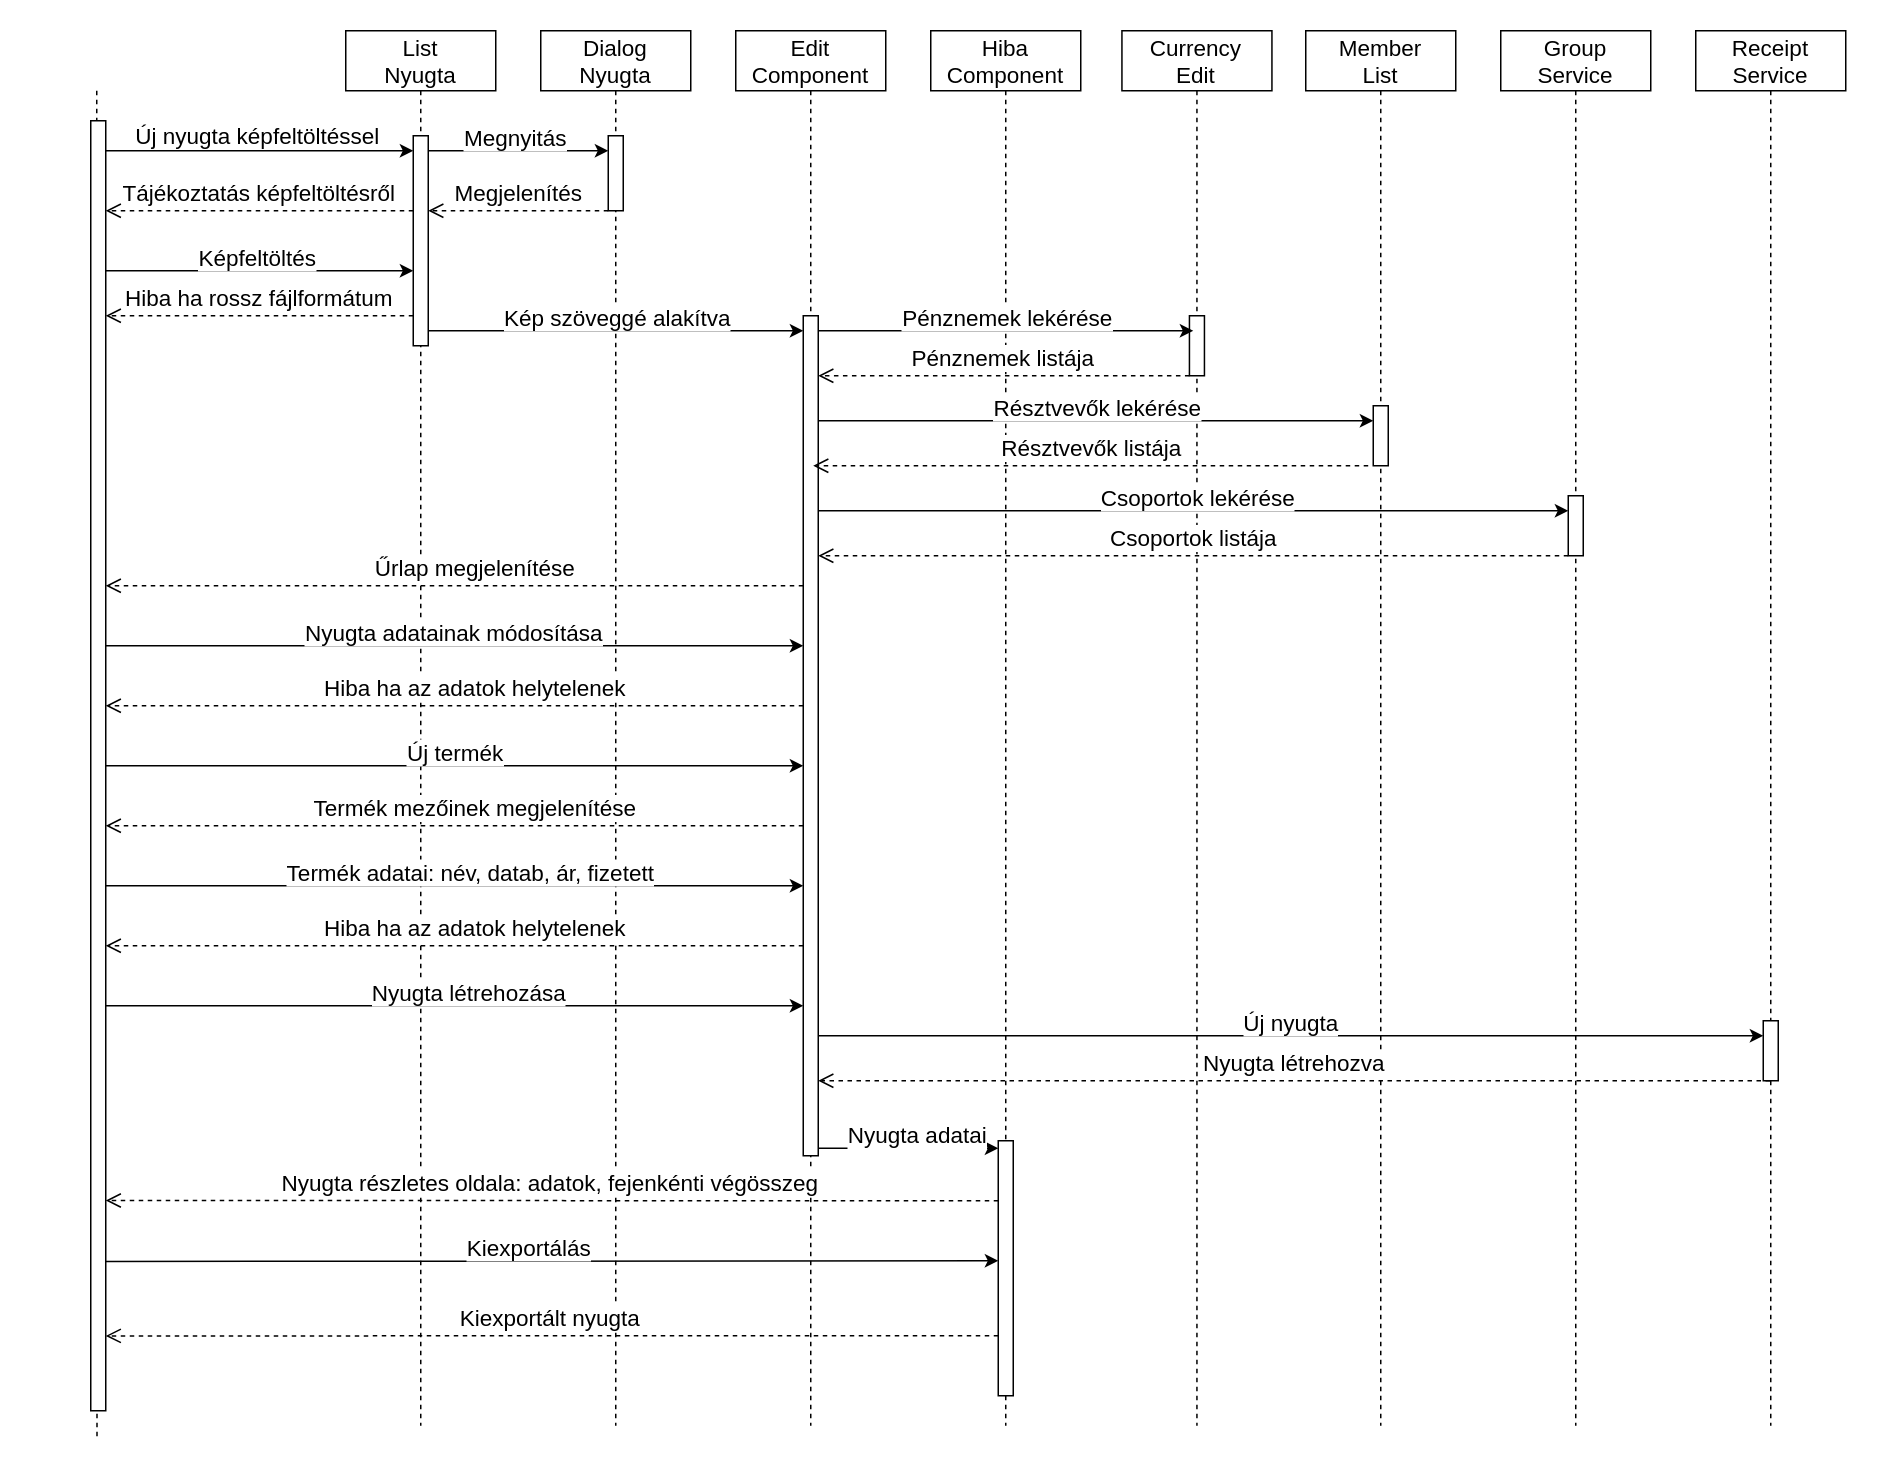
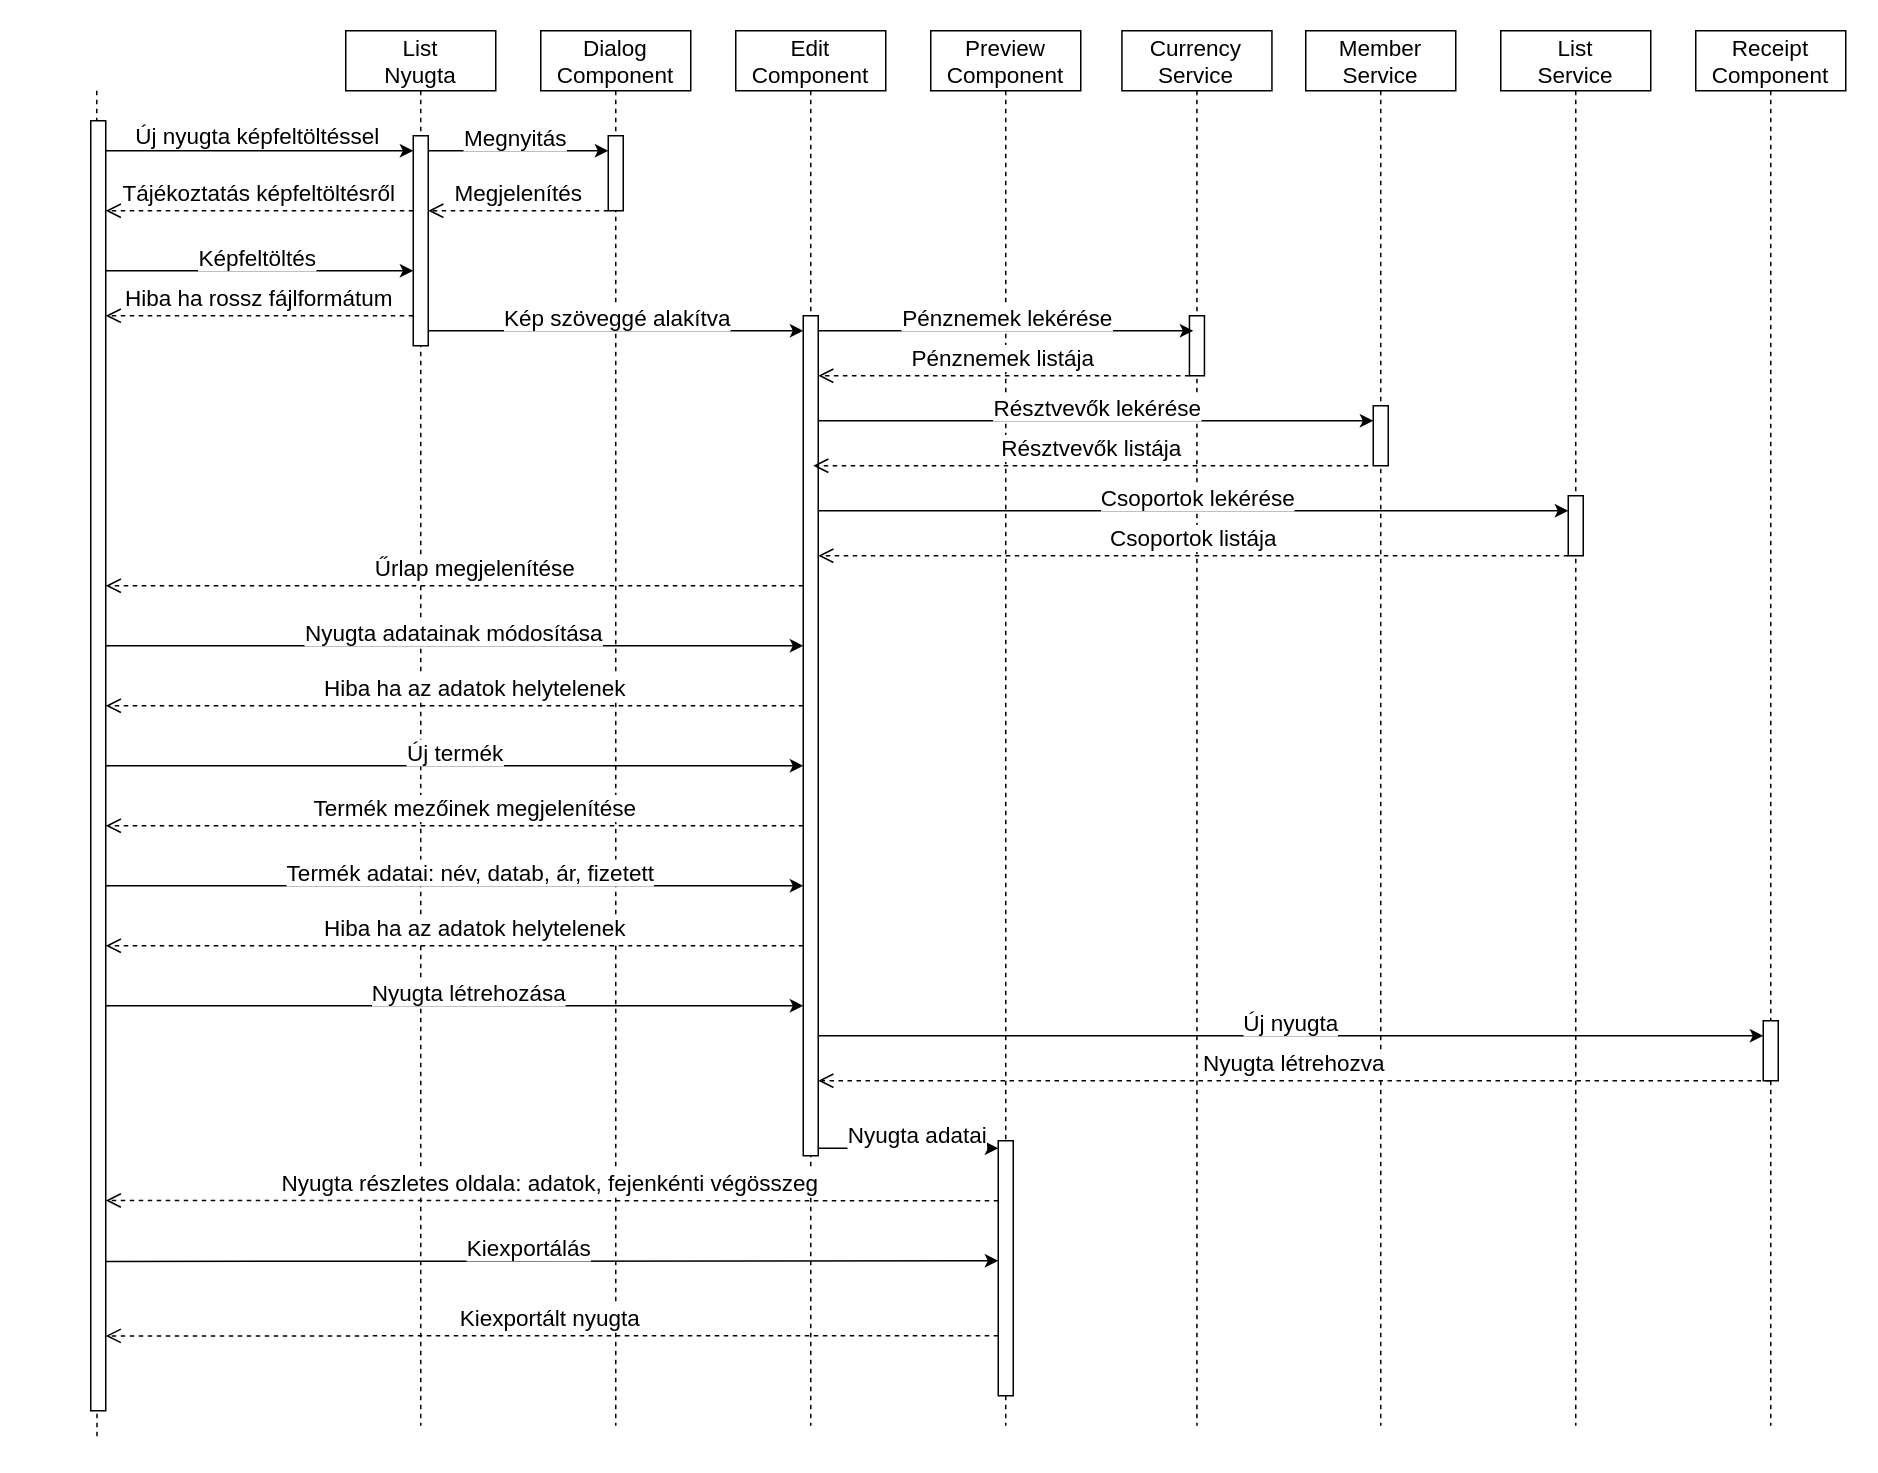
node "Dialog Nyugta": label "Dialog Nyugta" -> "Dialog Component"
node "Hiba Component": label "Hiba Component" -> "Preview Component"
node "Currency Edit": label "Currency Edit" -> "Currency Service"
node "Member List": label "Member List" -> "Member Service"
node "Group Service": label "Group Service" -> "List Service"
node "Receipt Service": label "Receipt Service" -> "Receipt Component"
